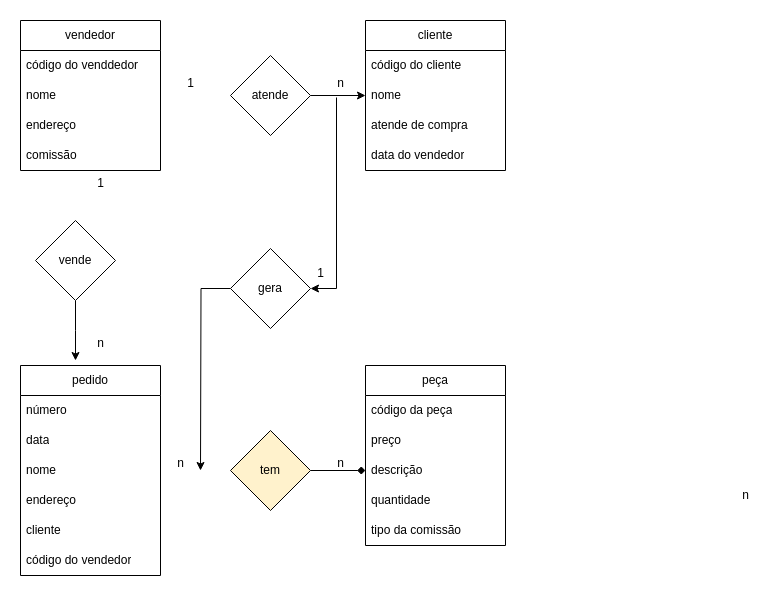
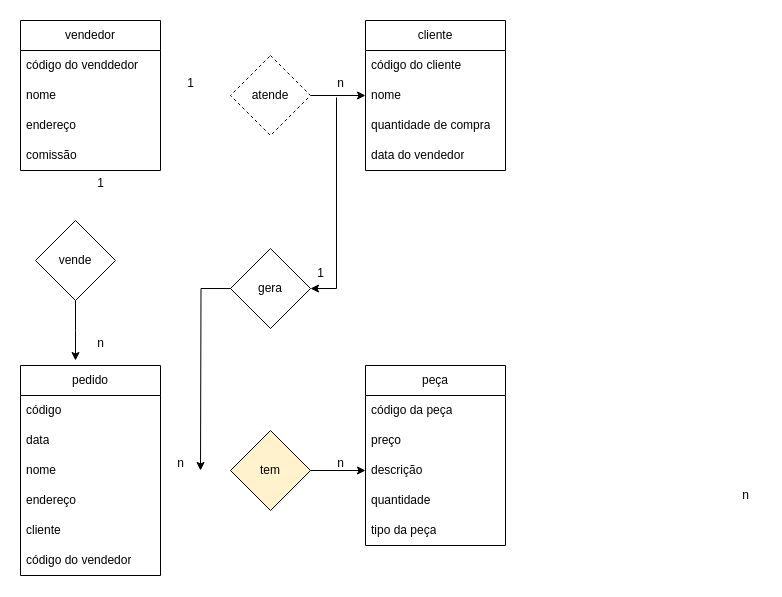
node "atende": style solid -> dashed
node "atende de compra": label "atende de compra" -> "quantidade de compra"
node "número": label "número" -> "código"
edge "tem" -> "descrição": arrowhead diamond -> classic
node "tipo da comissão": label "tipo da comissão" -> "tipo da peça"
